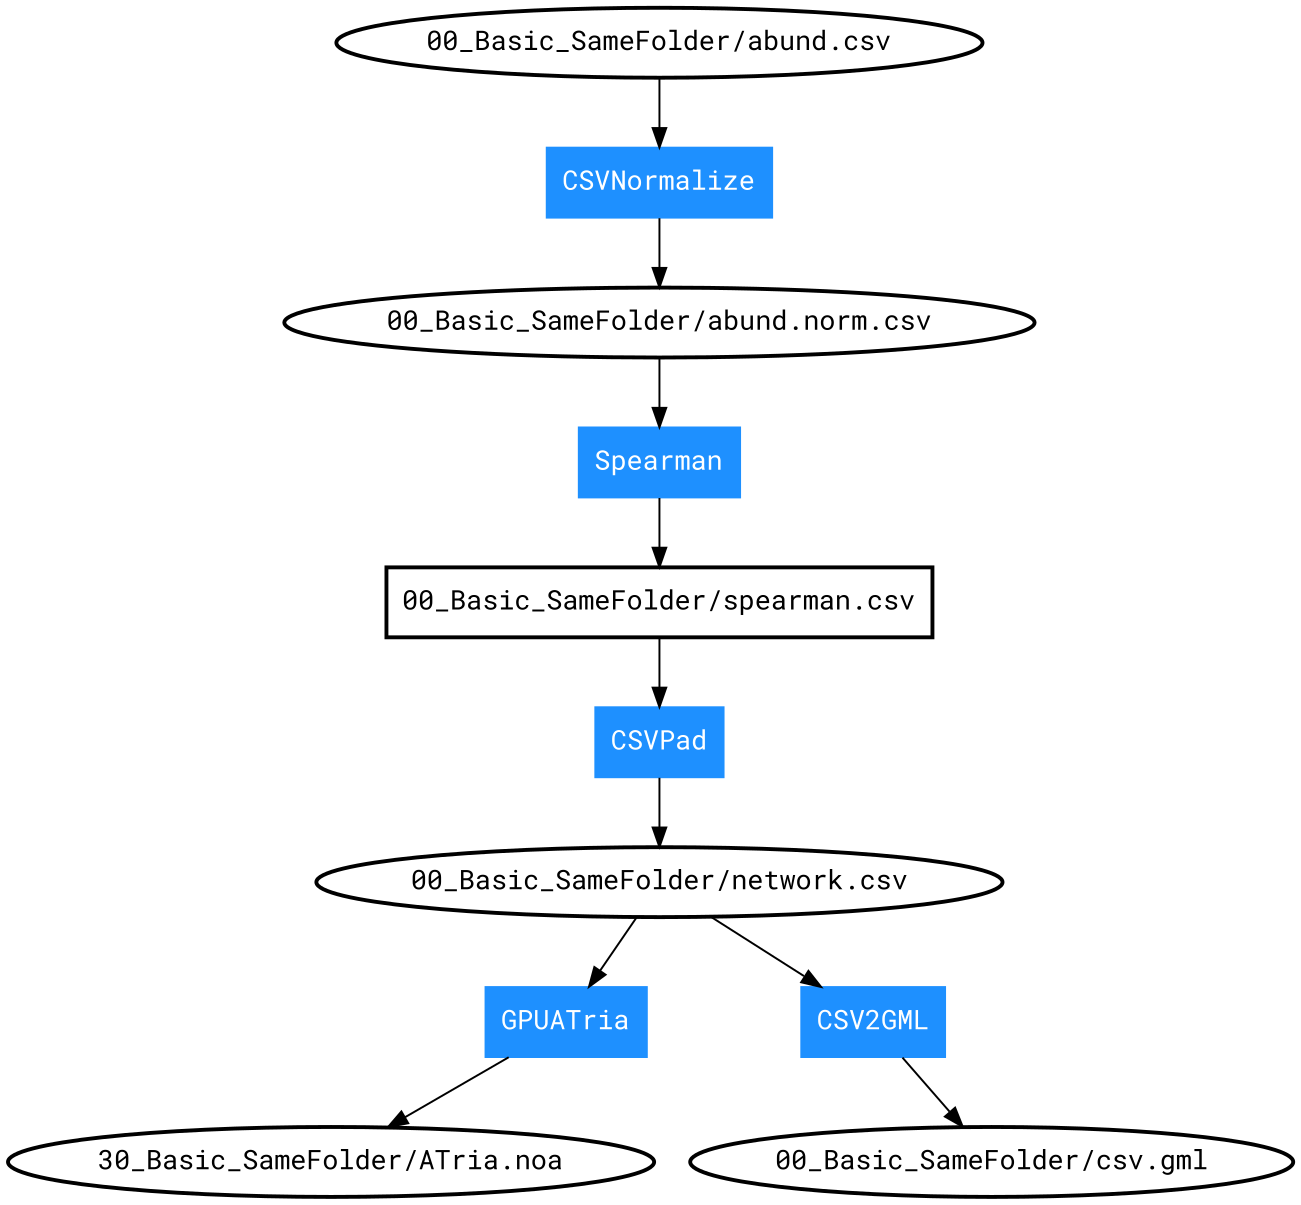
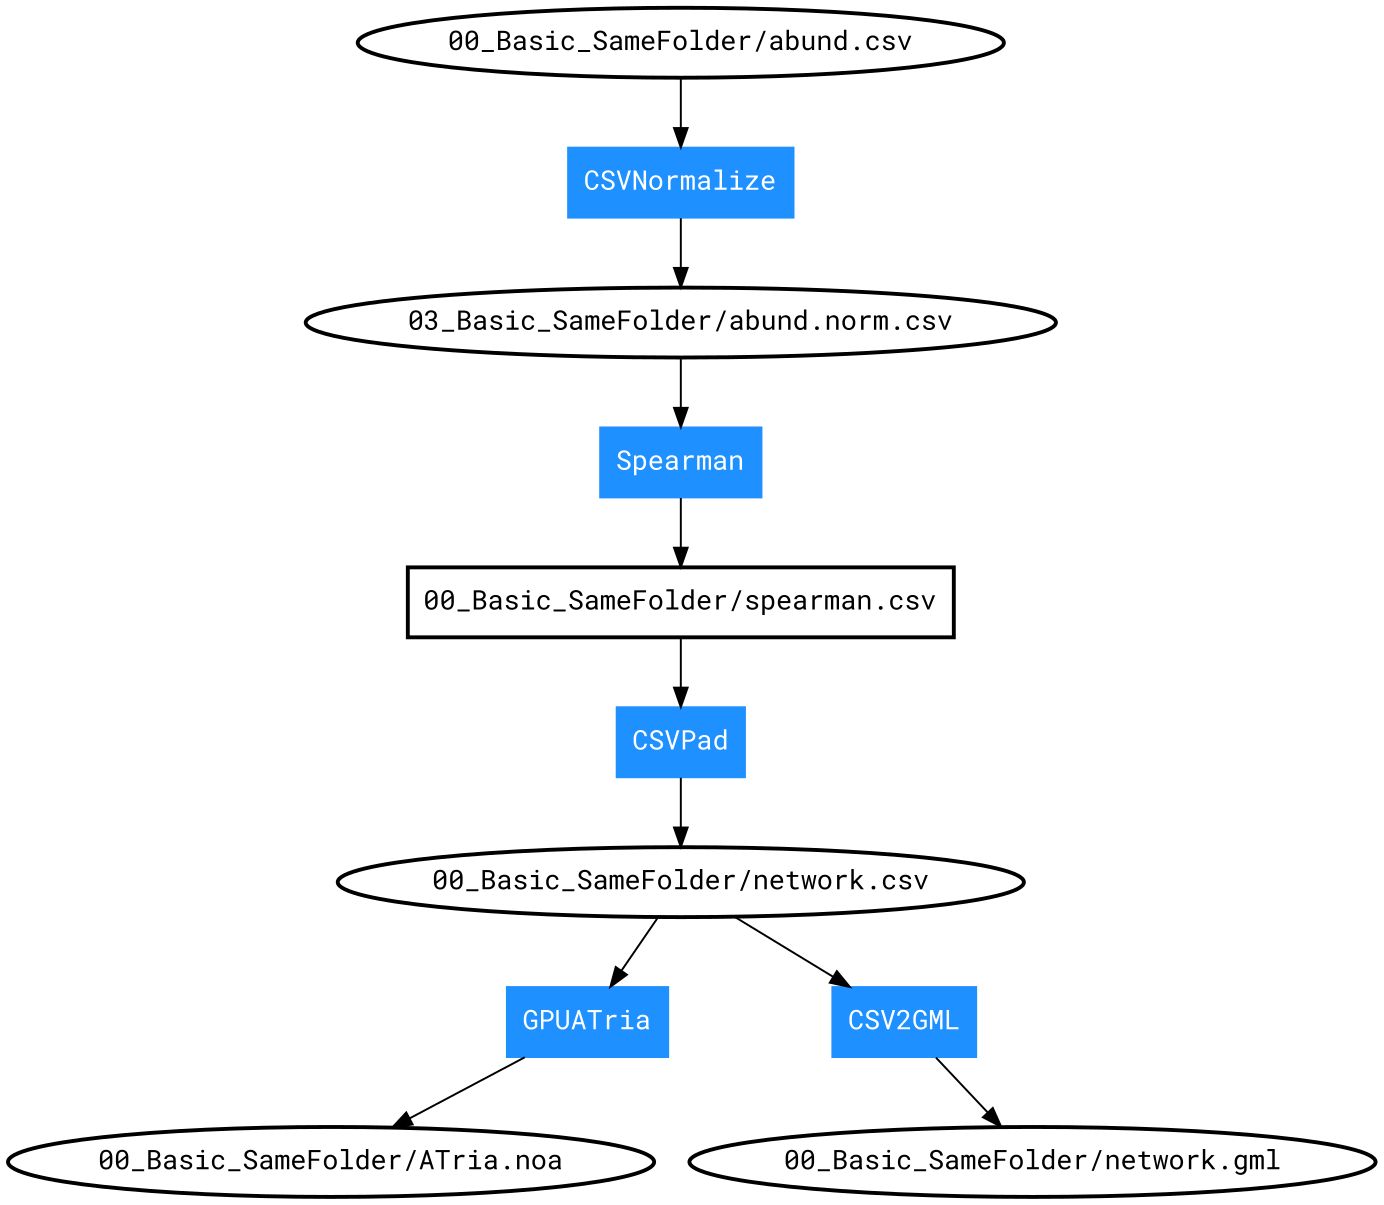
node "00_Basic_SameFolder/abund.norm.csv": label "00_Basic_SameFolder/abund.norm.csv" -> "03_Basic_SameFolder/abund.norm.csv"
node "30_Basic_SameFolder/ATria.noa": label "30_Basic_SameFolder/ATria.noa" -> "00_Basic_SameFolder/ATria.noa"
node "00_Basic_SameFolder/csv.gml": label "00_Basic_SameFolder/csv.gml" -> "00_Basic_SameFolder/network.gml"
